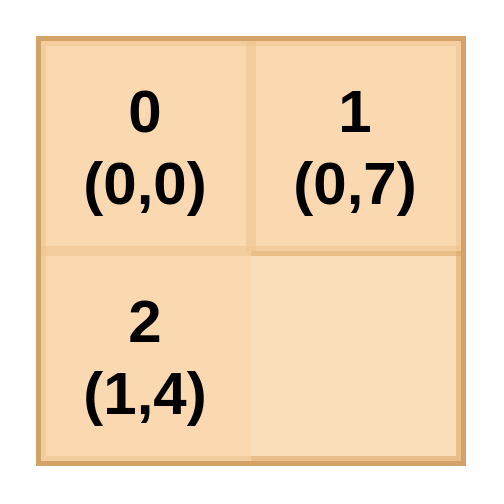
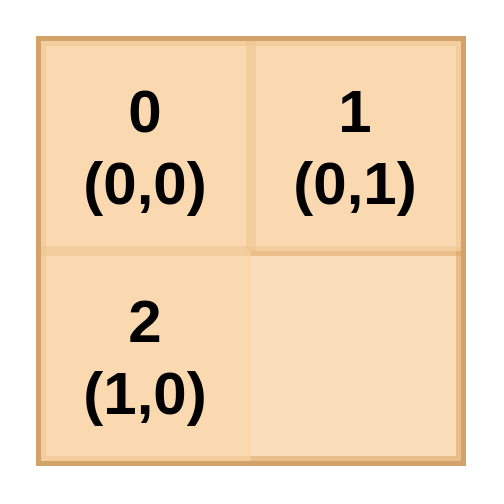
node "1(0,7)": label "1(0,7)" -> "1(0,1)"
node "2(1,4)": label "2(1,4)" -> "2(1,0)"
